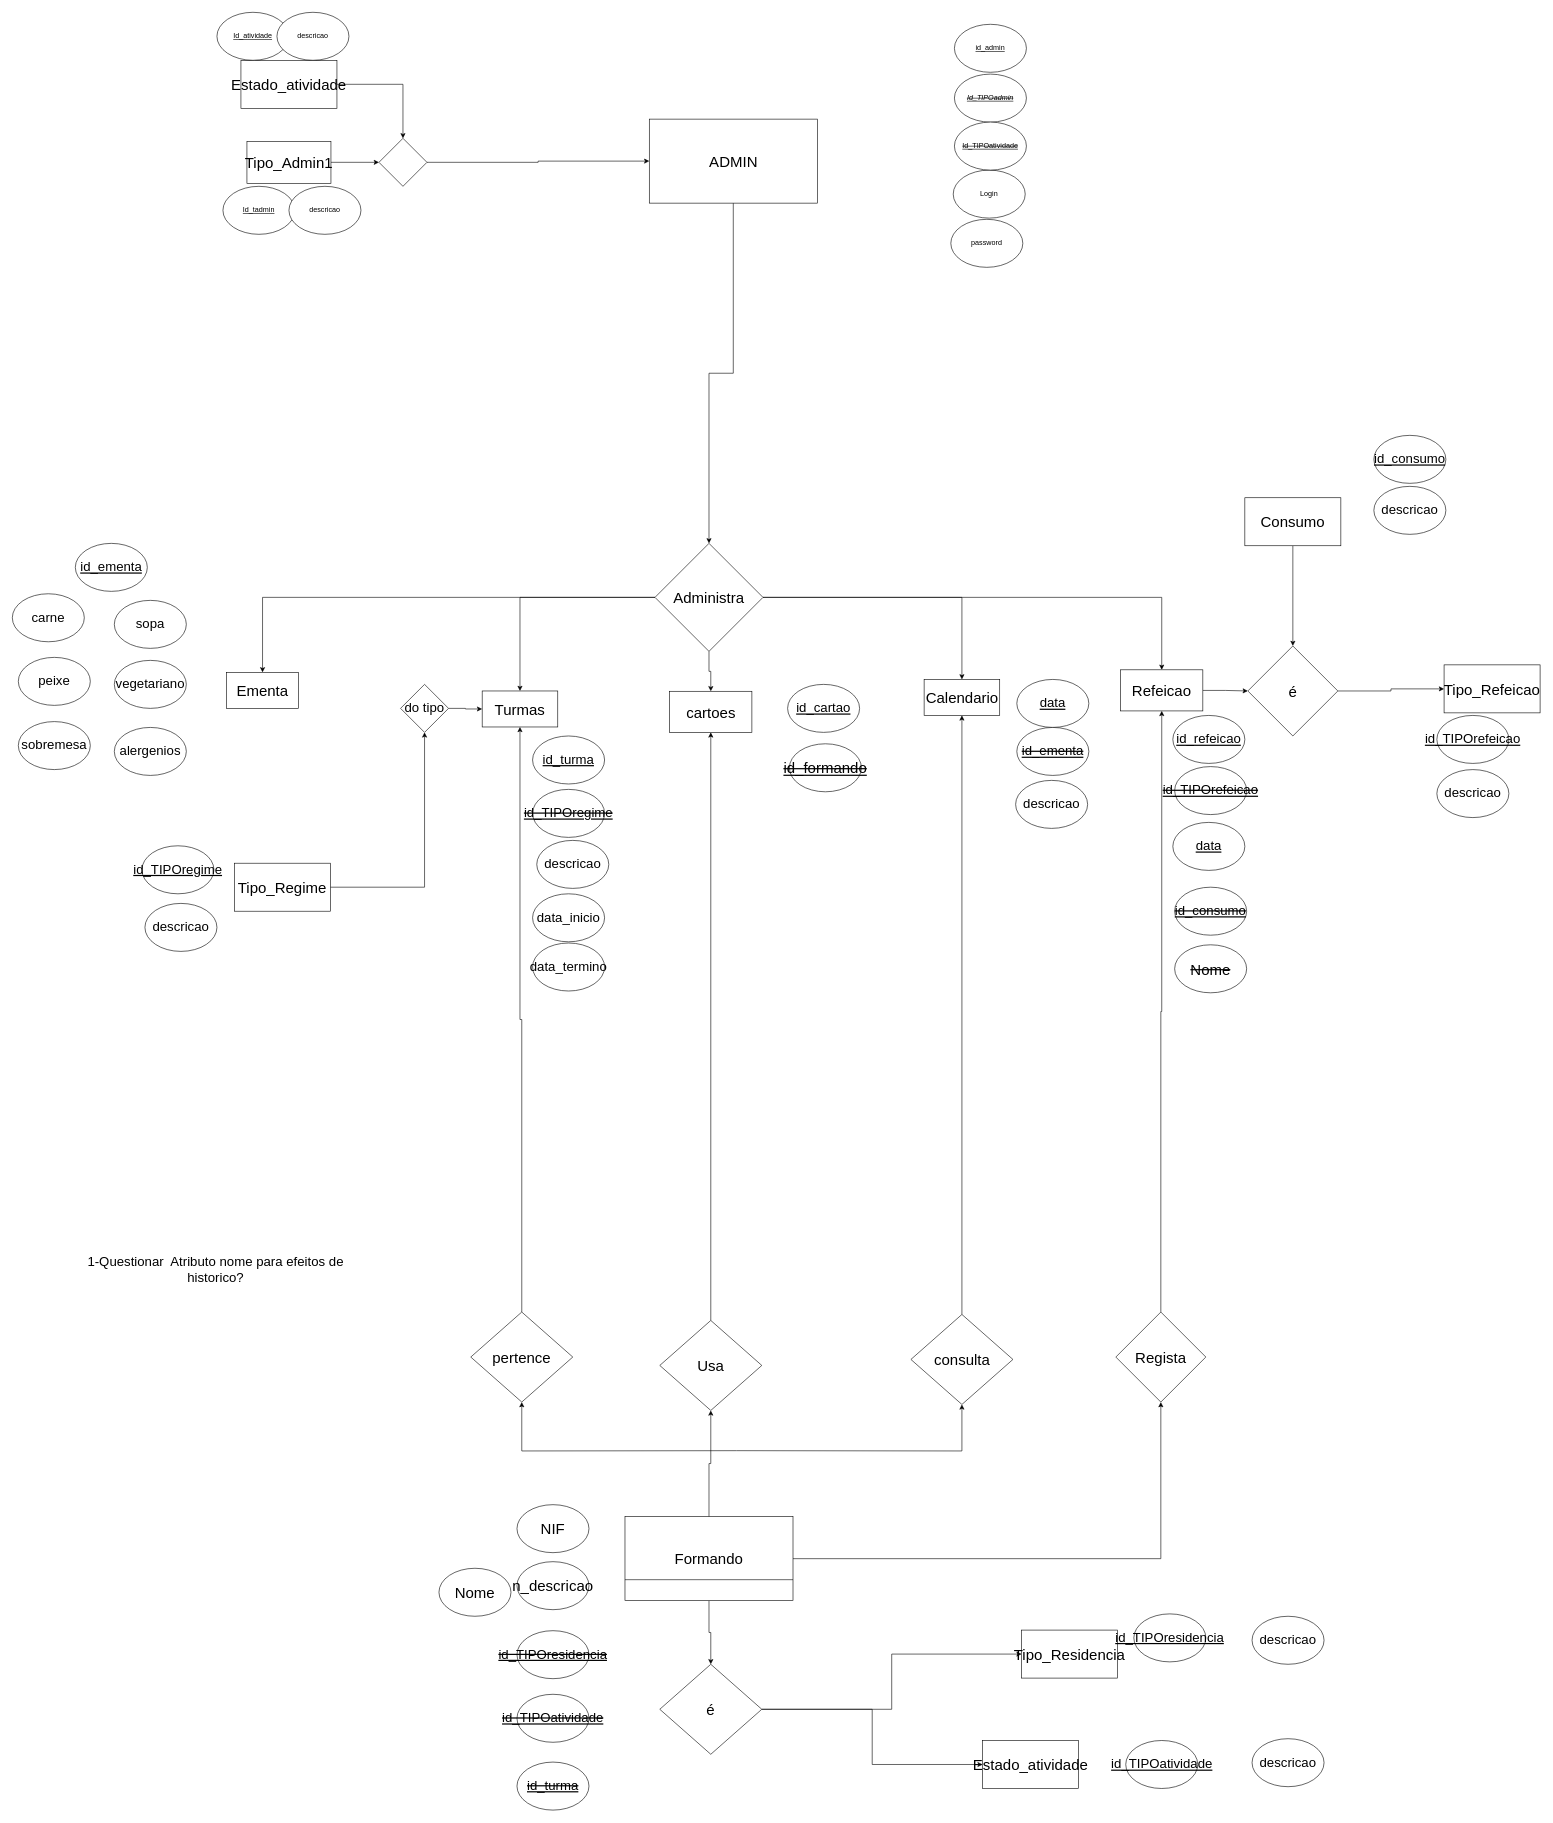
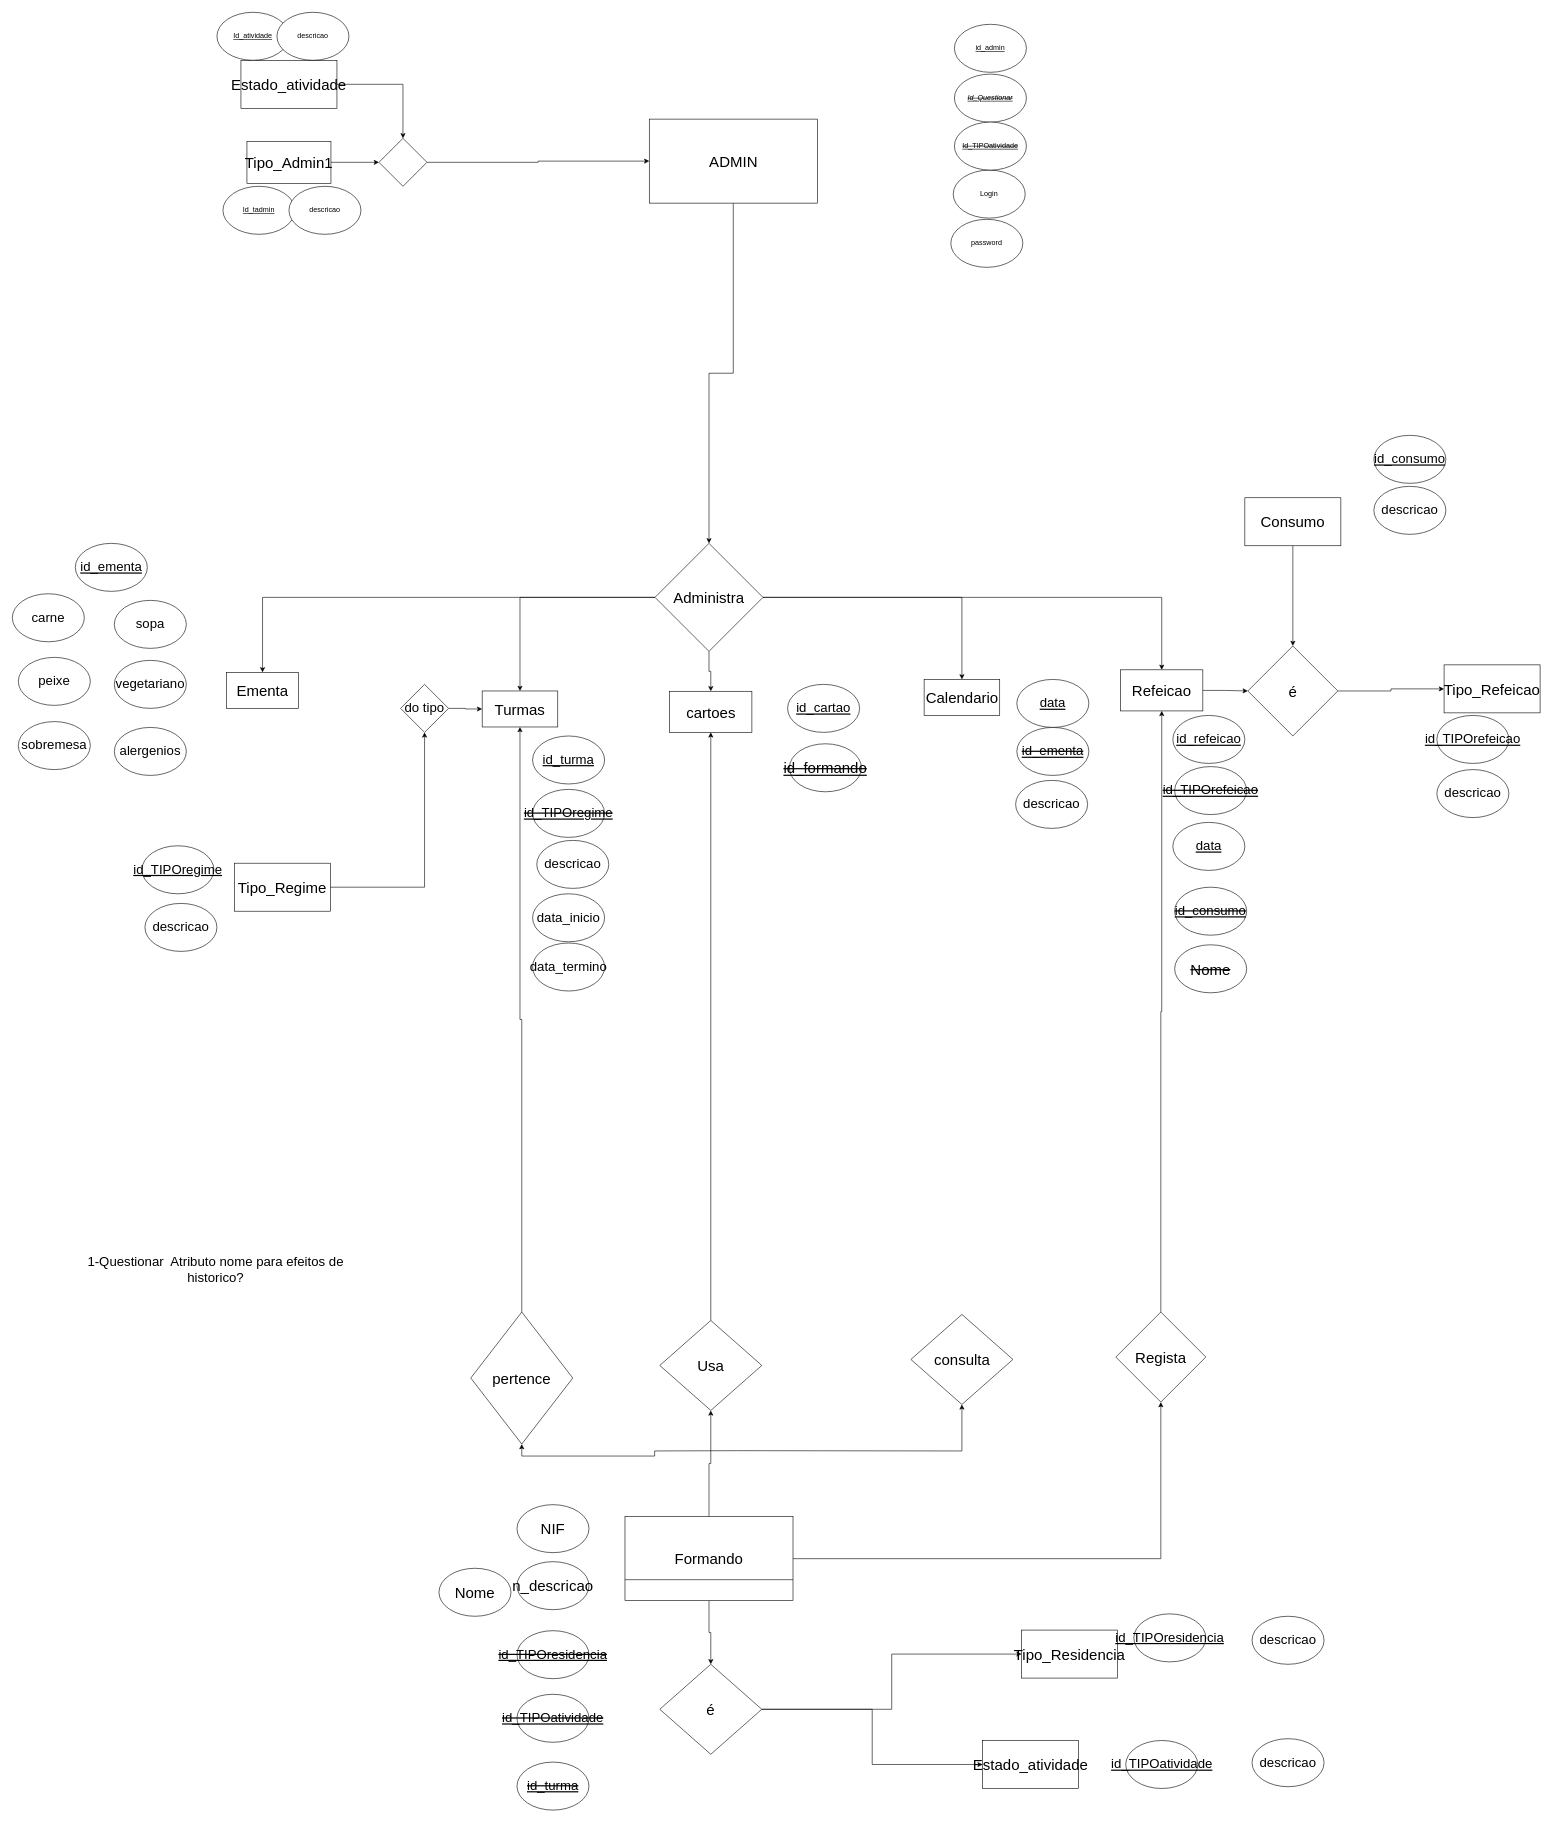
node "Id_TIPOadmin": label "Id_TIPOadmin" -> "Id_Questionar"
edge "consulta" -> "Calendario": removed
node "pertence": size 102x90 -> 102x132
